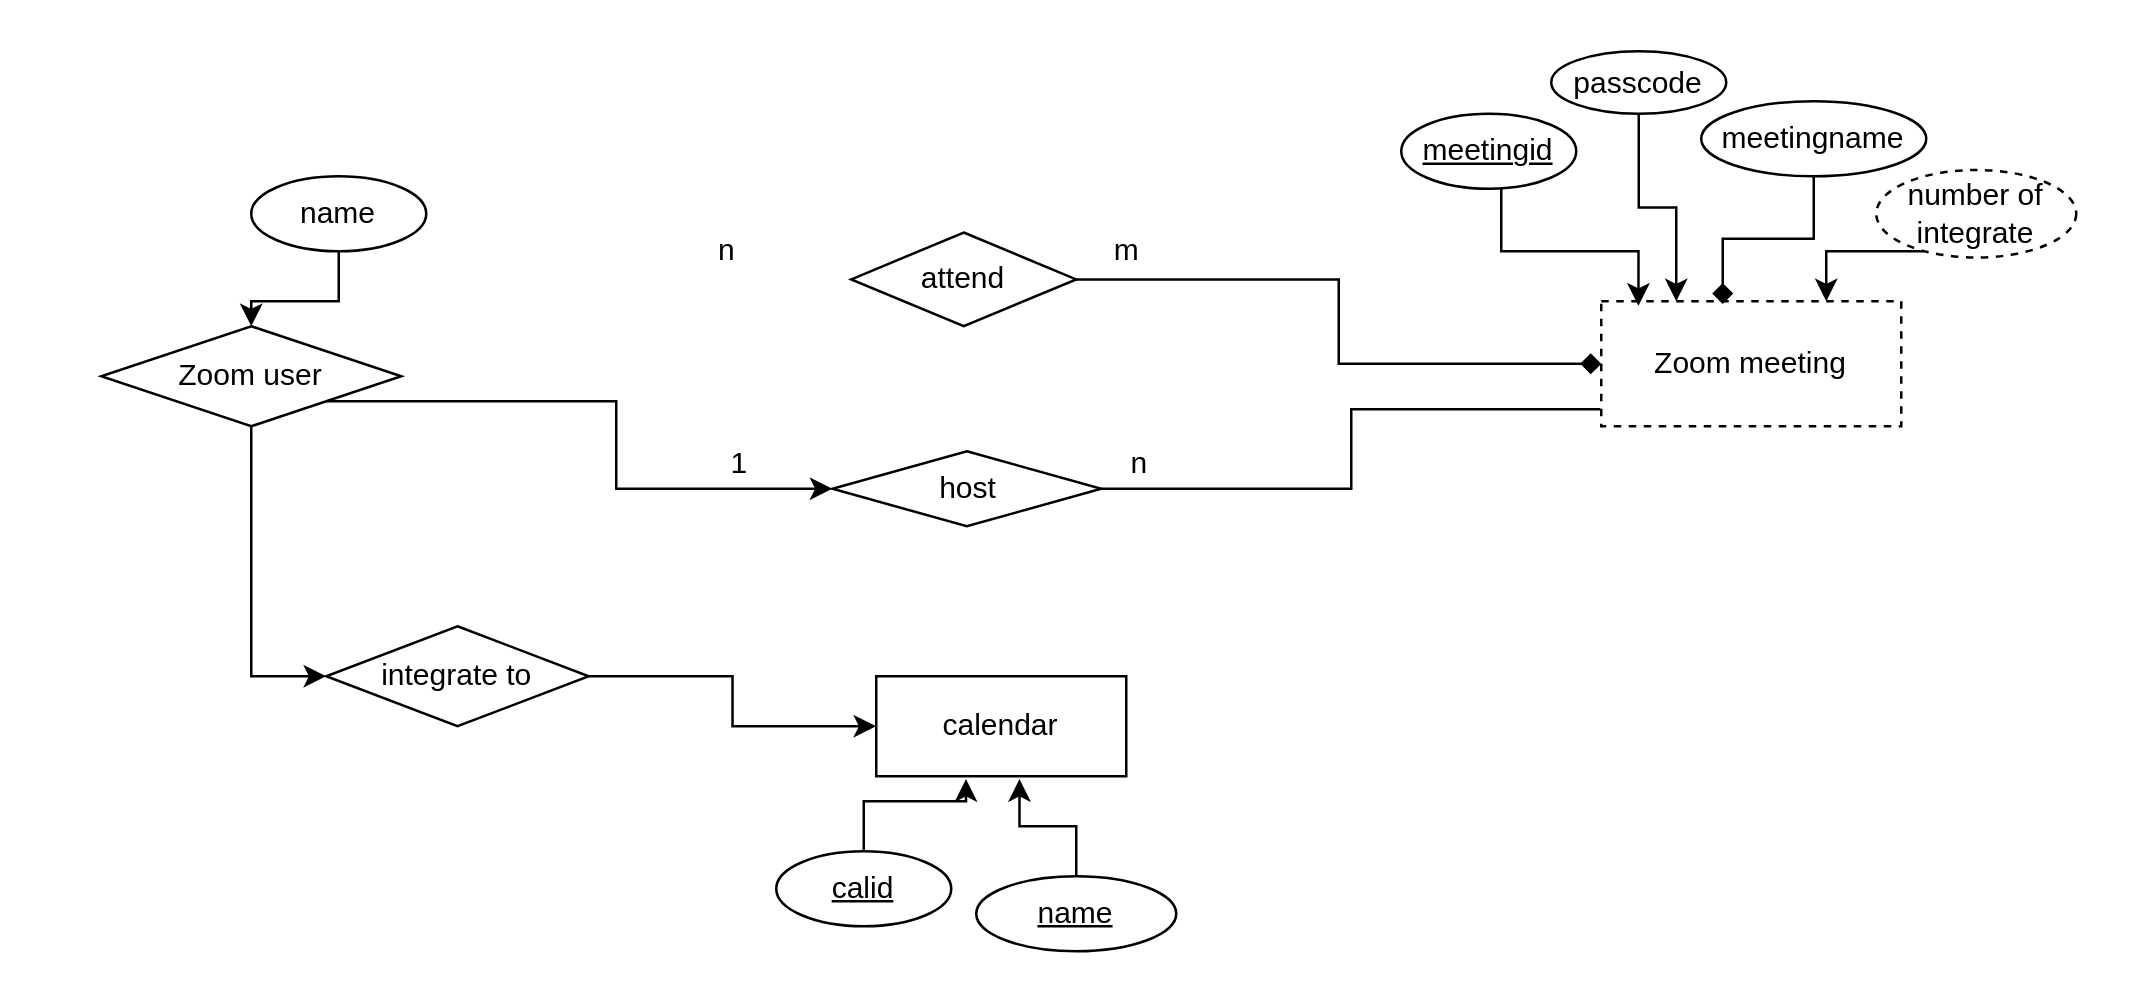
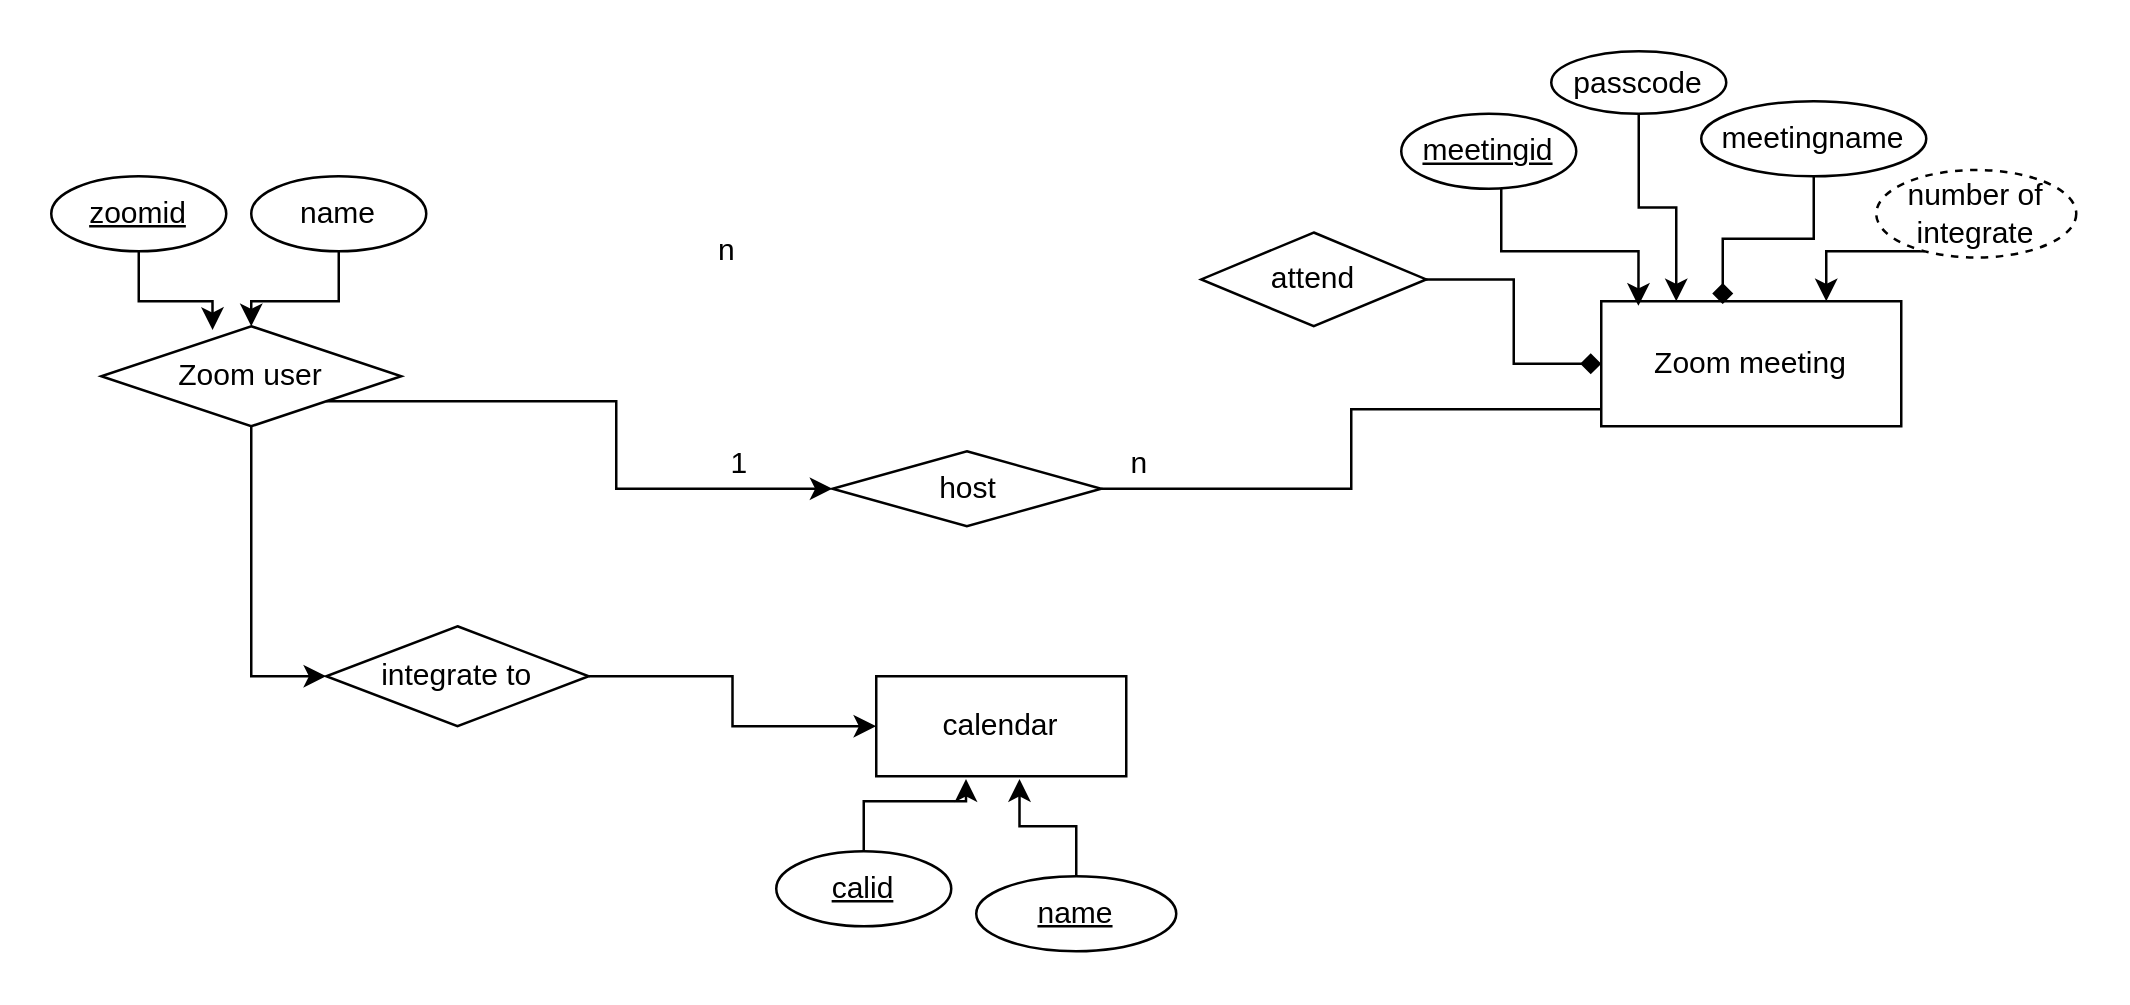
node "zoomid": added
node "m": removed
node "attend": moved (964, 279) -> (1314, 279)
edge "zoomid" -> "Zoom user": added
node "Zoom meeting": style dashed -> solid
